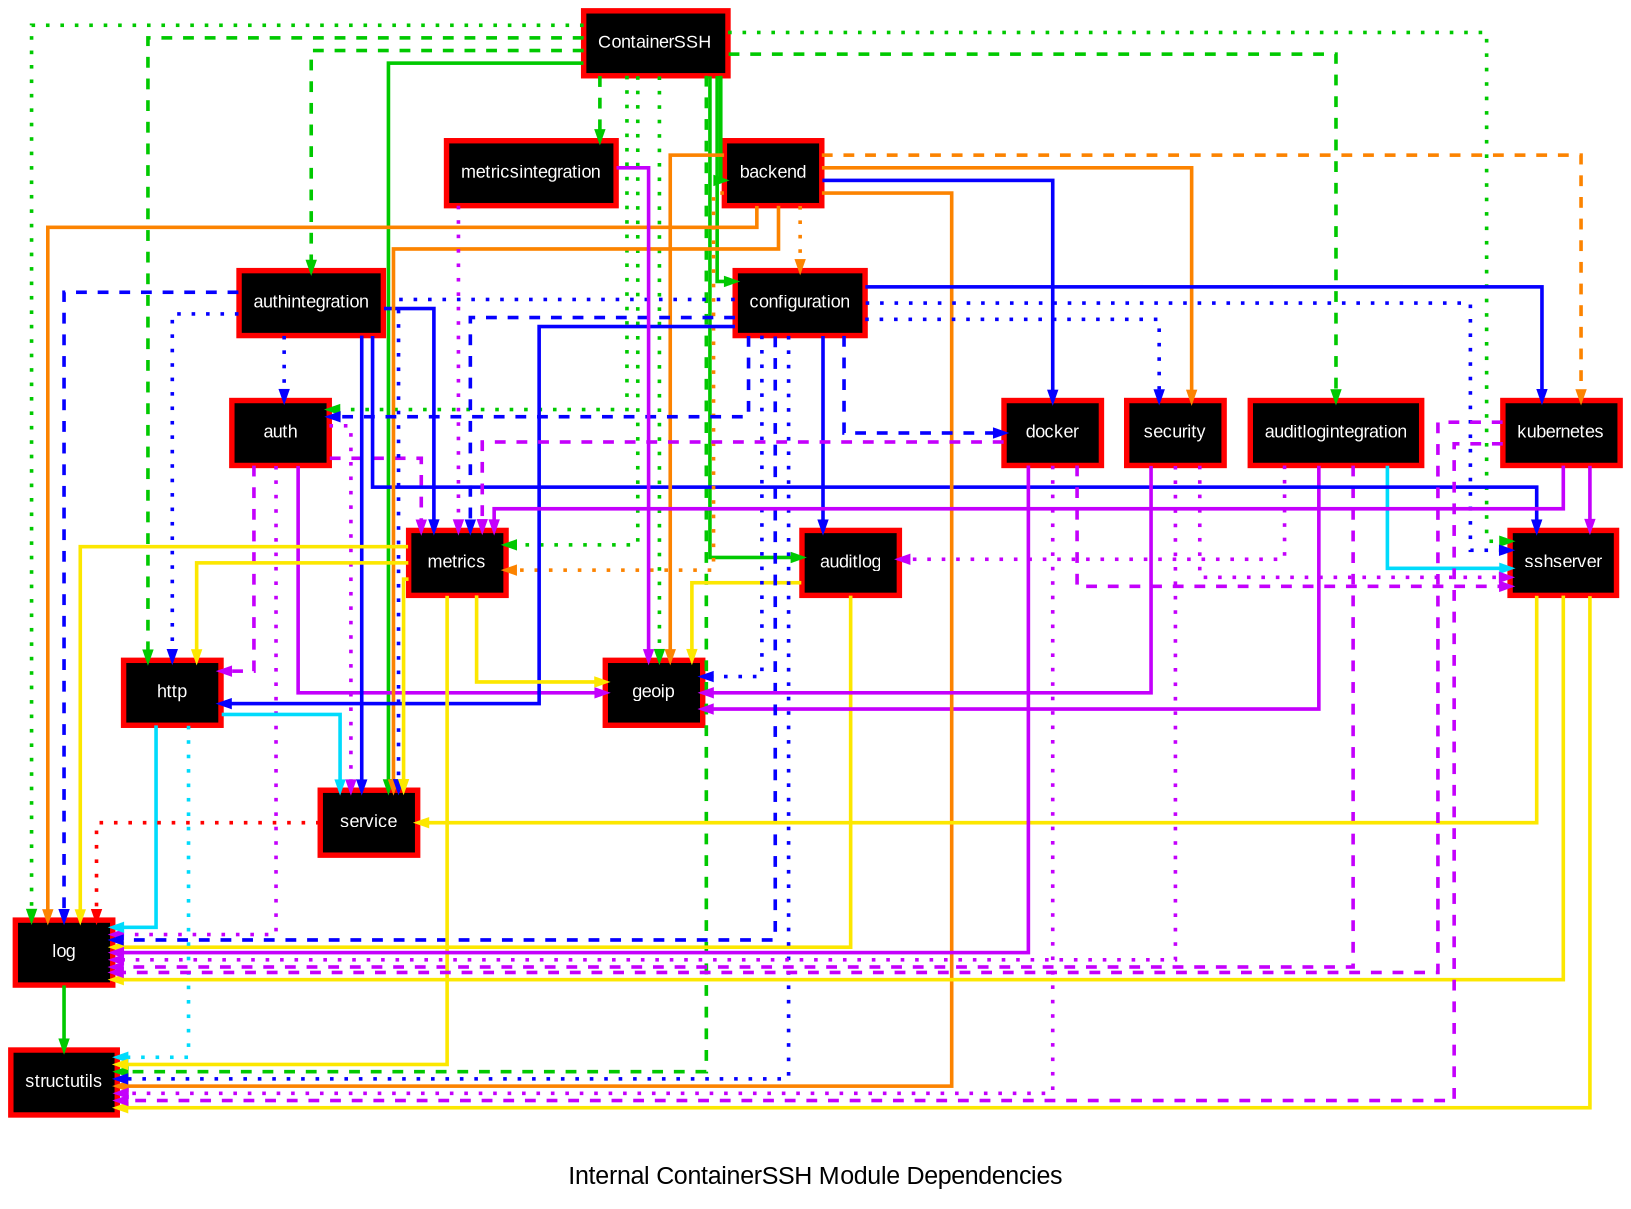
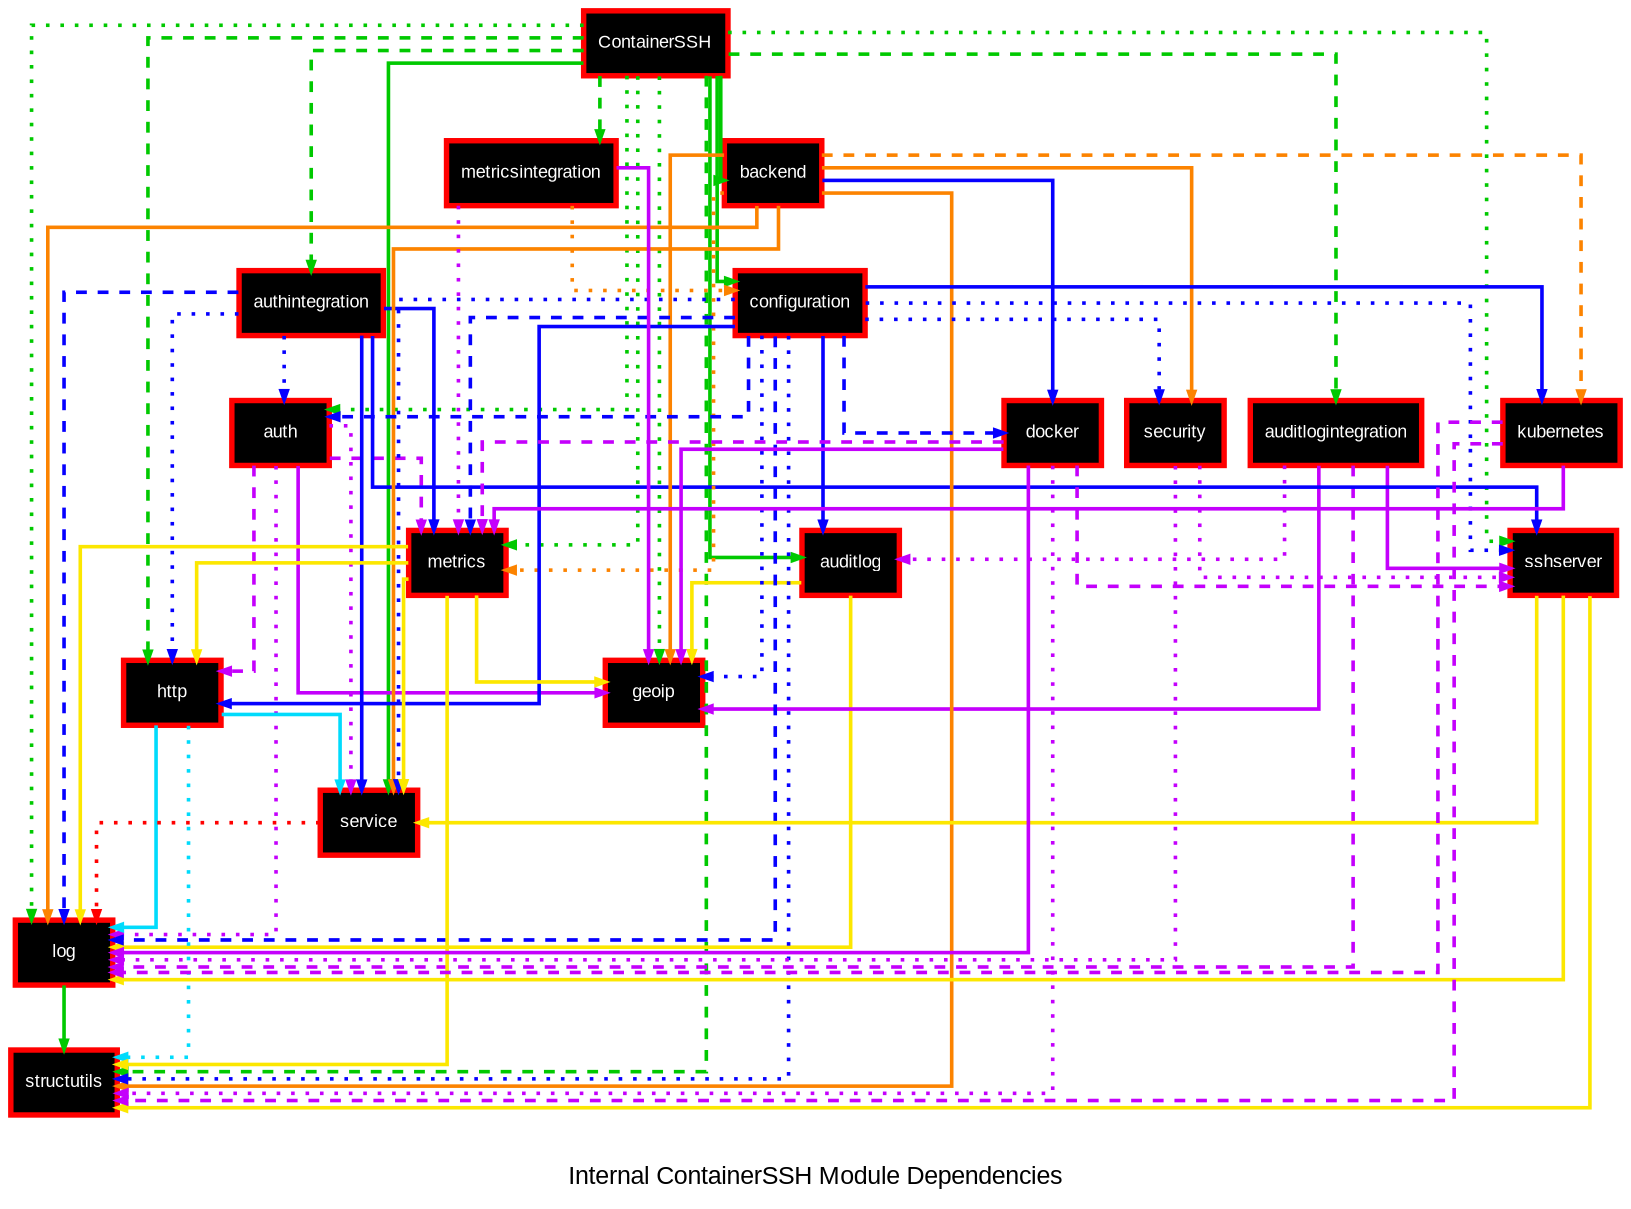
edge "backend" -> "configuration": now "metricsintegration" -> "configuration"
edge "kubernetes" -> "sshserver": removed
edge "auditlogintegration" -> "sshserver": color #00dbfc -> #c400fc
edge "security" -> "geoip": now "docker" -> "geoip"
